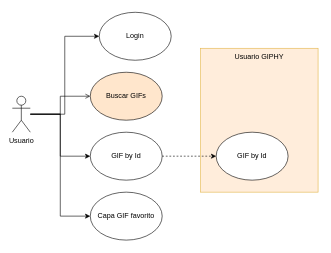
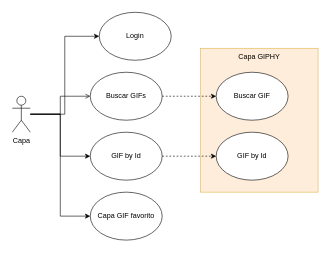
node "Usuario GIPHY": label "Usuario GIPHY" -> "Capa GIPHY"
node "Buscar GIFs": fillcolor #ffe6cc -> #ffffff
edge "Buscar GIFs" -> "Buscar GIF": added
node "Buscar GIF": added
node "Usuario": label "Usuario" -> "Capa"
